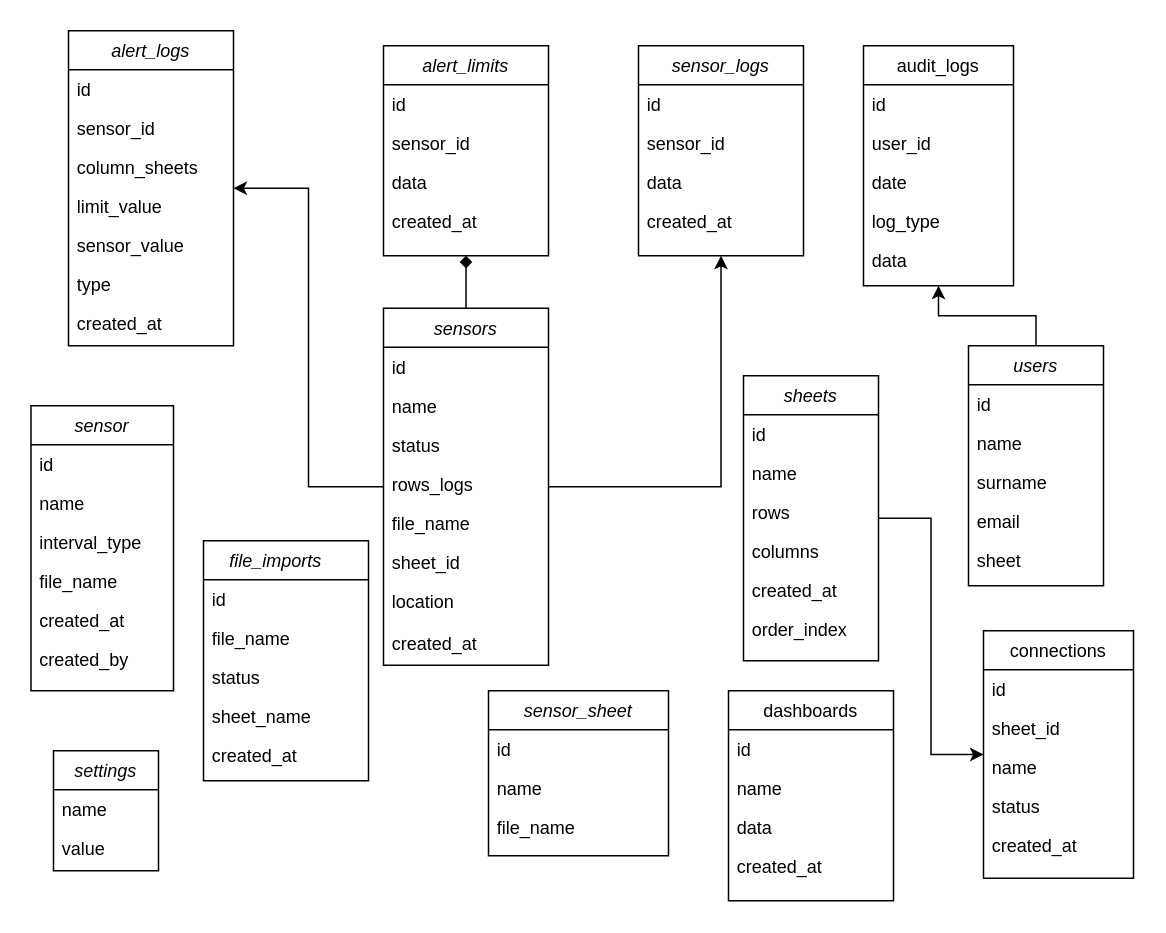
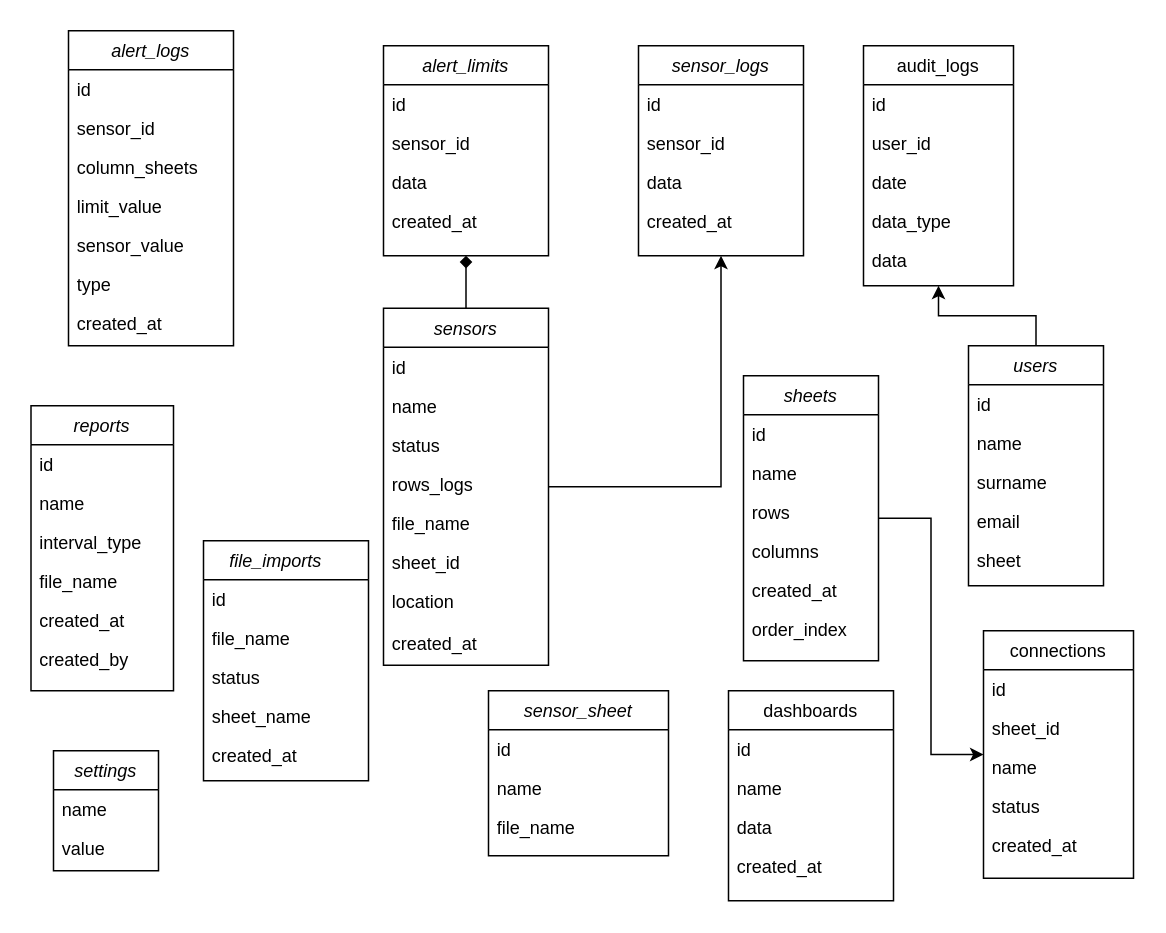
node "log_type": label "log_type" -> "data_type"
edge "sensors" -> "alert_logs": removed
node "sensor": label "sensor" -> "reports"
